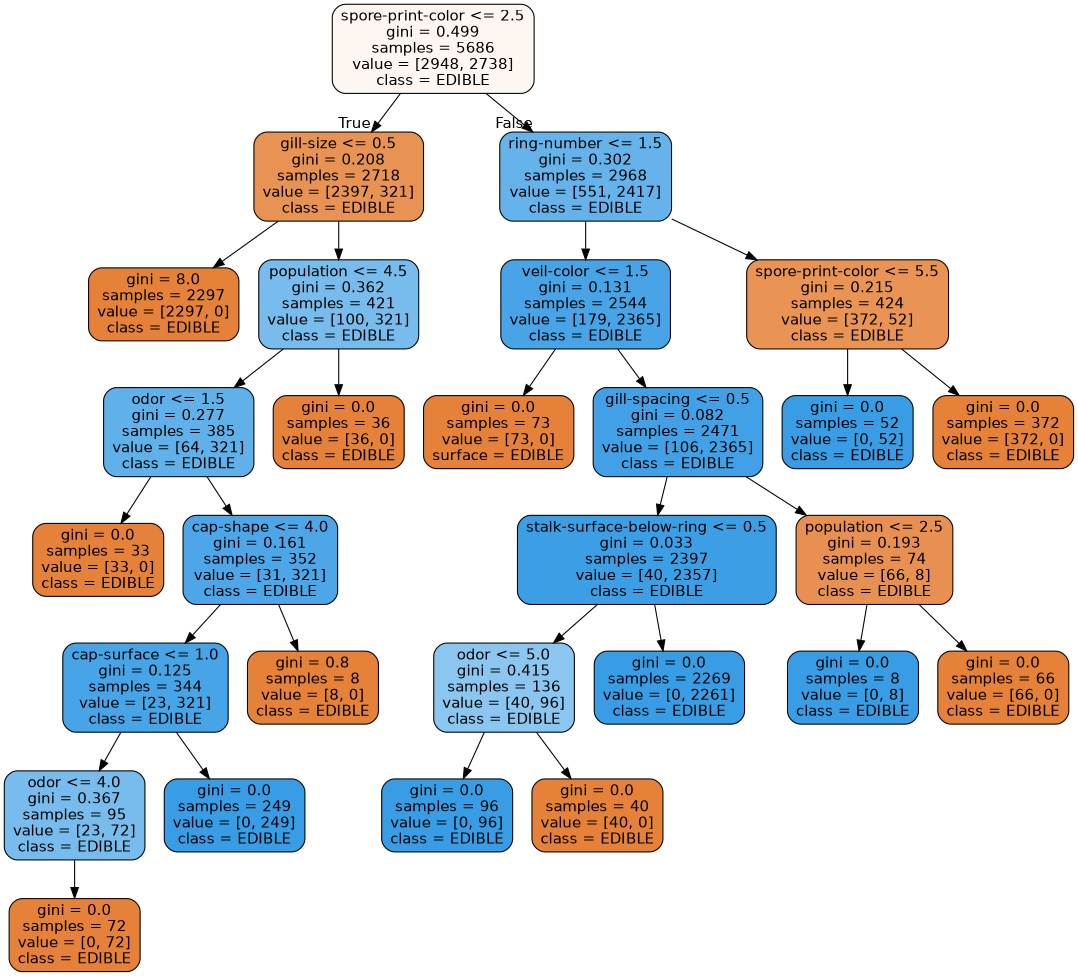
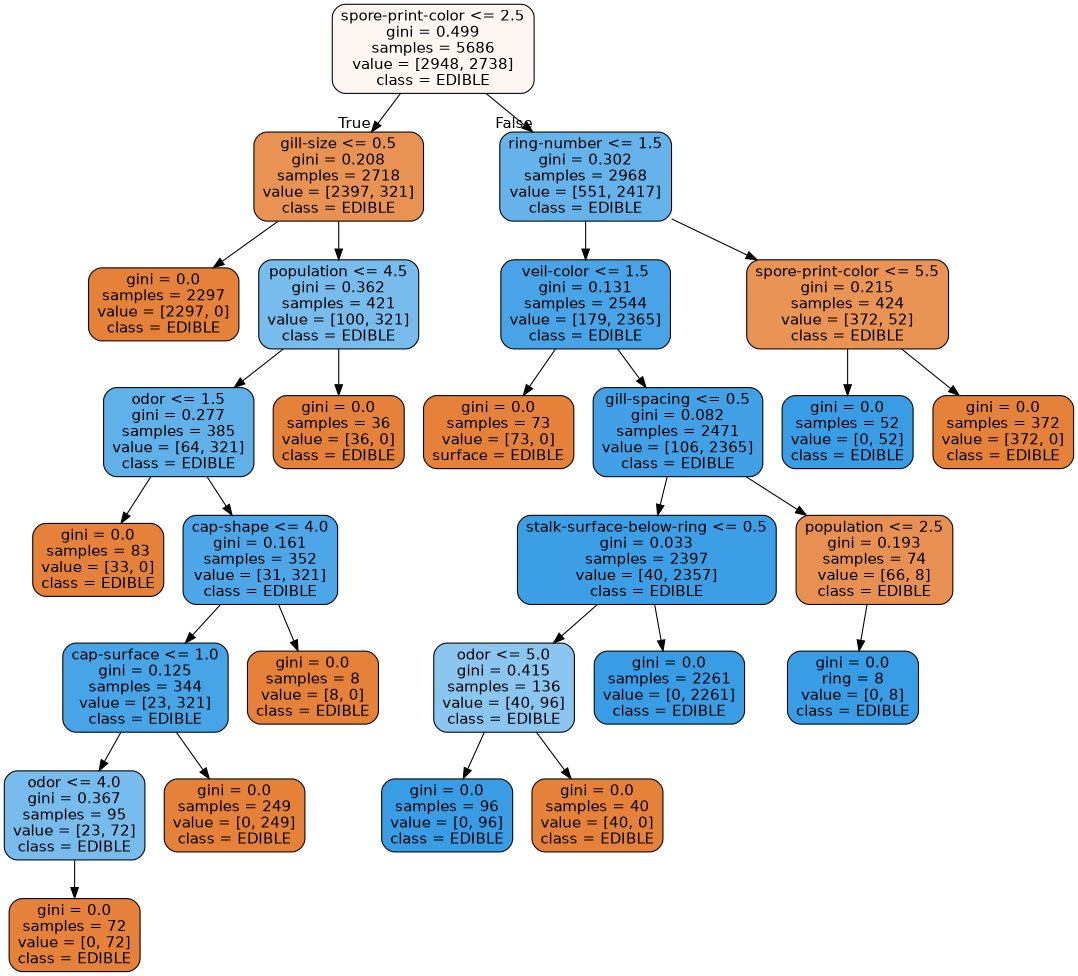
node "gini = 8.0 samples = 2297 value = [2297, 0] class = EDIBLE": label "gini = 8.0 samples = 2297 value = [2297, 0] class = EDIBLE" -> "gini = 0.0 samples = 2297 value = [2297, 0] class = EDIBLE"
node "gini = 0.0 samples = 33 value = [33, 0] class = EDIBLE": label "gini = 0.0 samples = 33 value = [33, 0] class = EDIBLE" -> "gini = 0.0 samples = 83 value = [33, 0] class = EDIBLE"
node "gini = 0.8 samples = 8 value = [8, 0] class = EDIBLE": label "gini = 0.8 samples = 8 value = [8, 0] class = EDIBLE" -> "gini = 0.0 samples = 8 value = [8, 0] class = EDIBLE"
node "gini = 0.0 samples = 2269 value = [0, 2261] class = EDIBLE": label "gini = 0.0 samples = 2269 value = [0, 2261] class = EDIBLE" -> "gini = 0.0 samples = 2261 value = [0, 2261] class = EDIBLE"
node "gini = 0.0 samples = 8 value = [0, 8] class = EDIBLE": label "gini = 0.0 samples = 8 value = [0, 8] class = EDIBLE" -> "gini = 0.0 ring = 8 value = [0, 8] class = EDIBLE"
node "gini = 0.0 samples = 66 value = [66, 0] class = EDIBLE": removed
node "gini = 0.0 samples = 249 value = [0, 249] class = EDIBLE": fillcolor #399de5 -> #e58139
